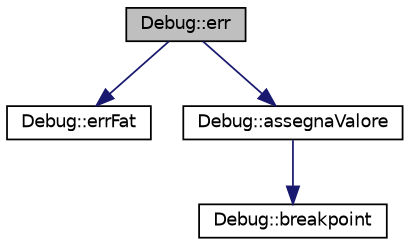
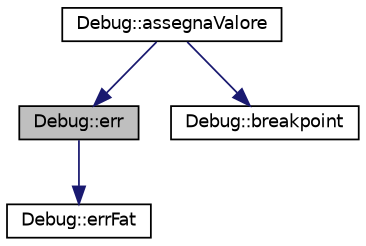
edge "Debug::err" -> "Debug::assegnaValore": reversed
